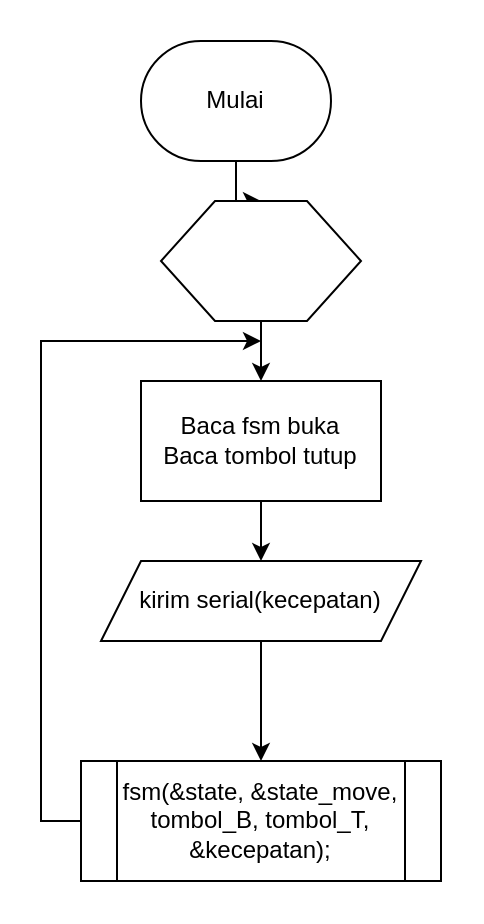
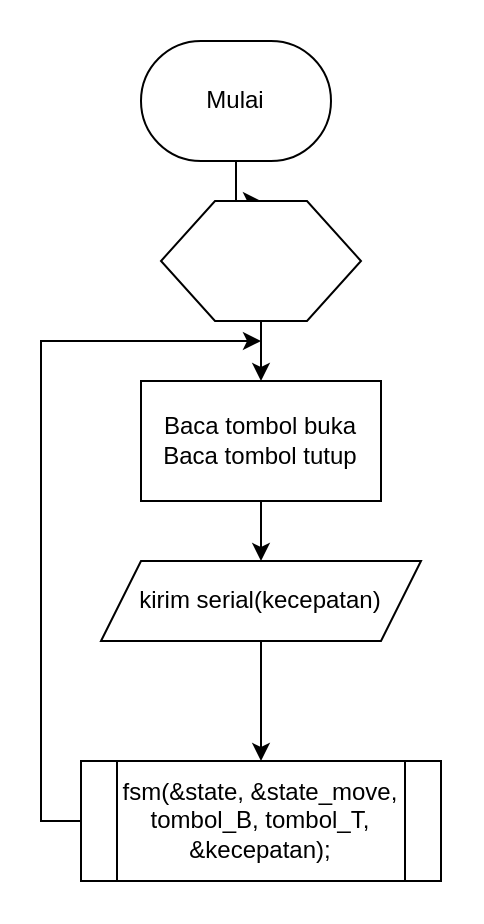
node "Baca fsm buka Baca tombol tutup": label "Baca fsm buka Baca tombol tutup" -> "Baca tombol buka Baca tombol tutup"
